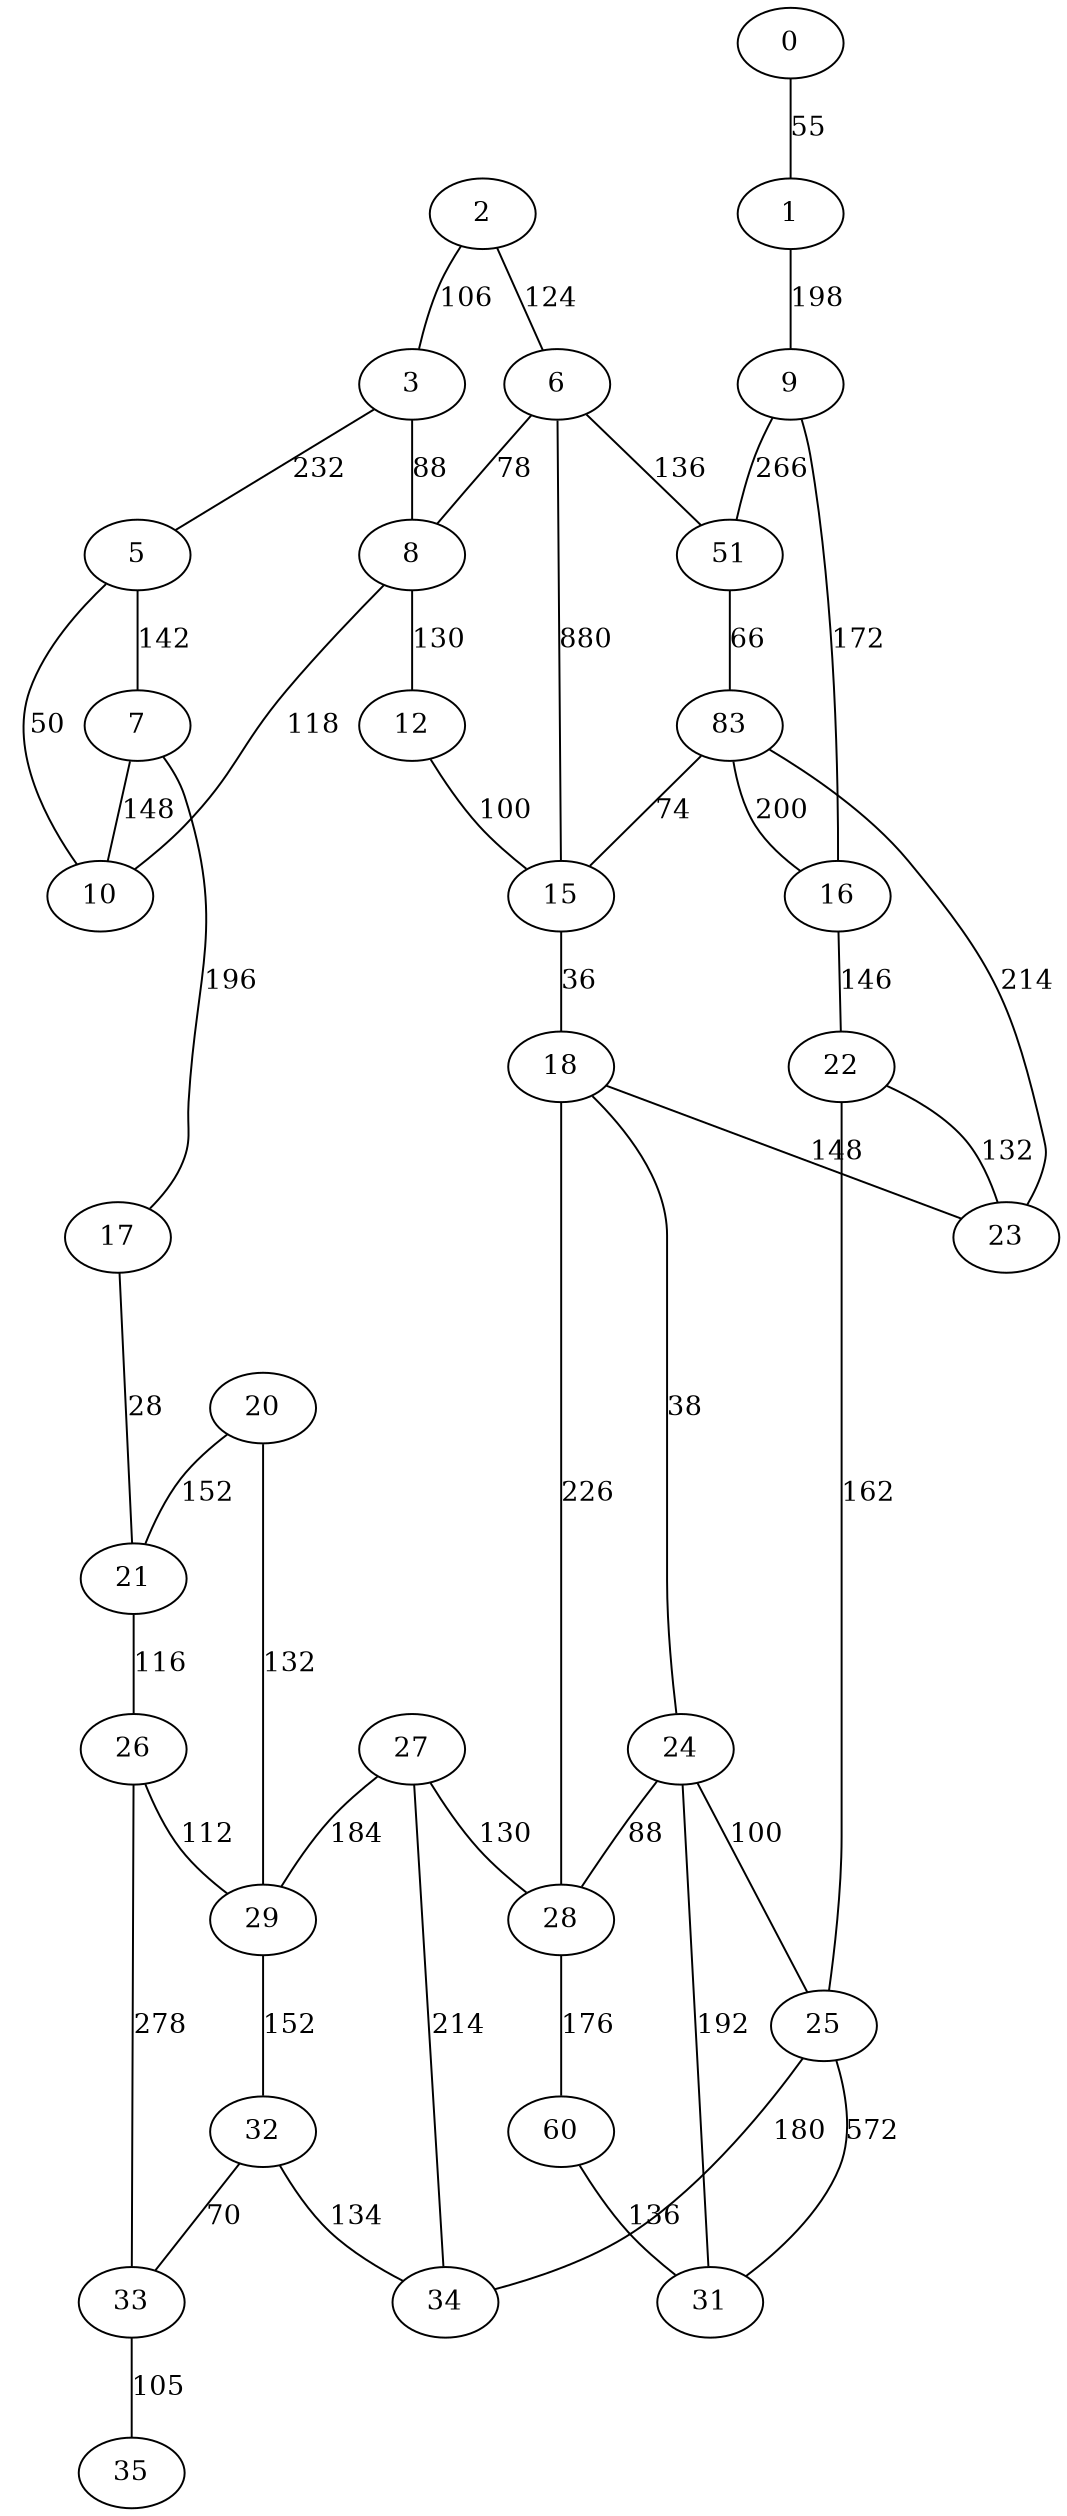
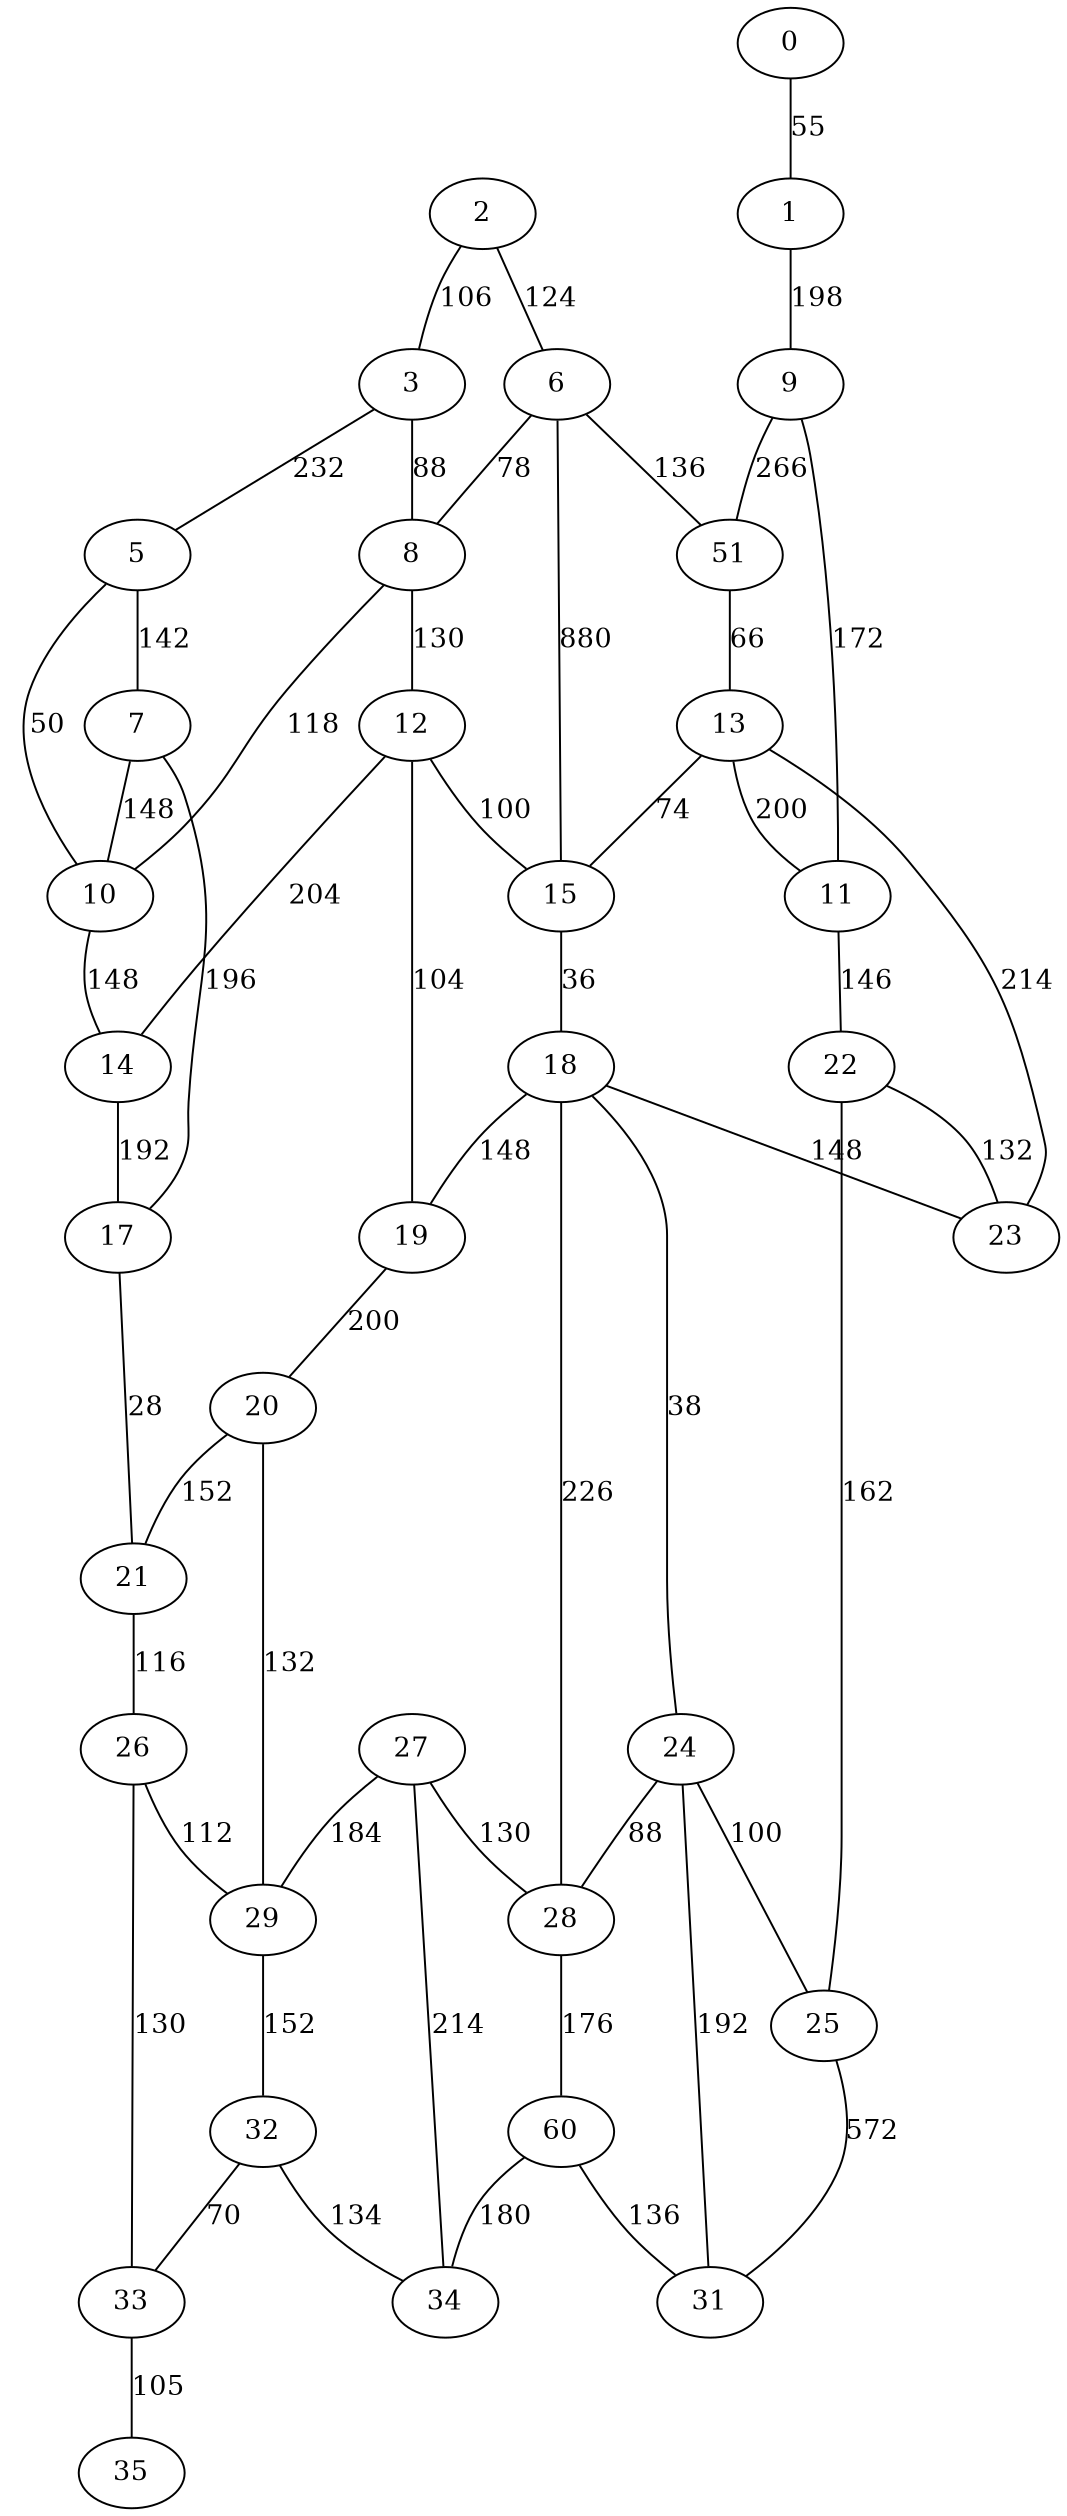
node "83": label "83" -> "13"
node "16": label "16" -> "11"
node "14": added
node "19": added
edge "26" -- "33": label "278" -> "130"
edge "25" -- "34": now "60" -- "34"
